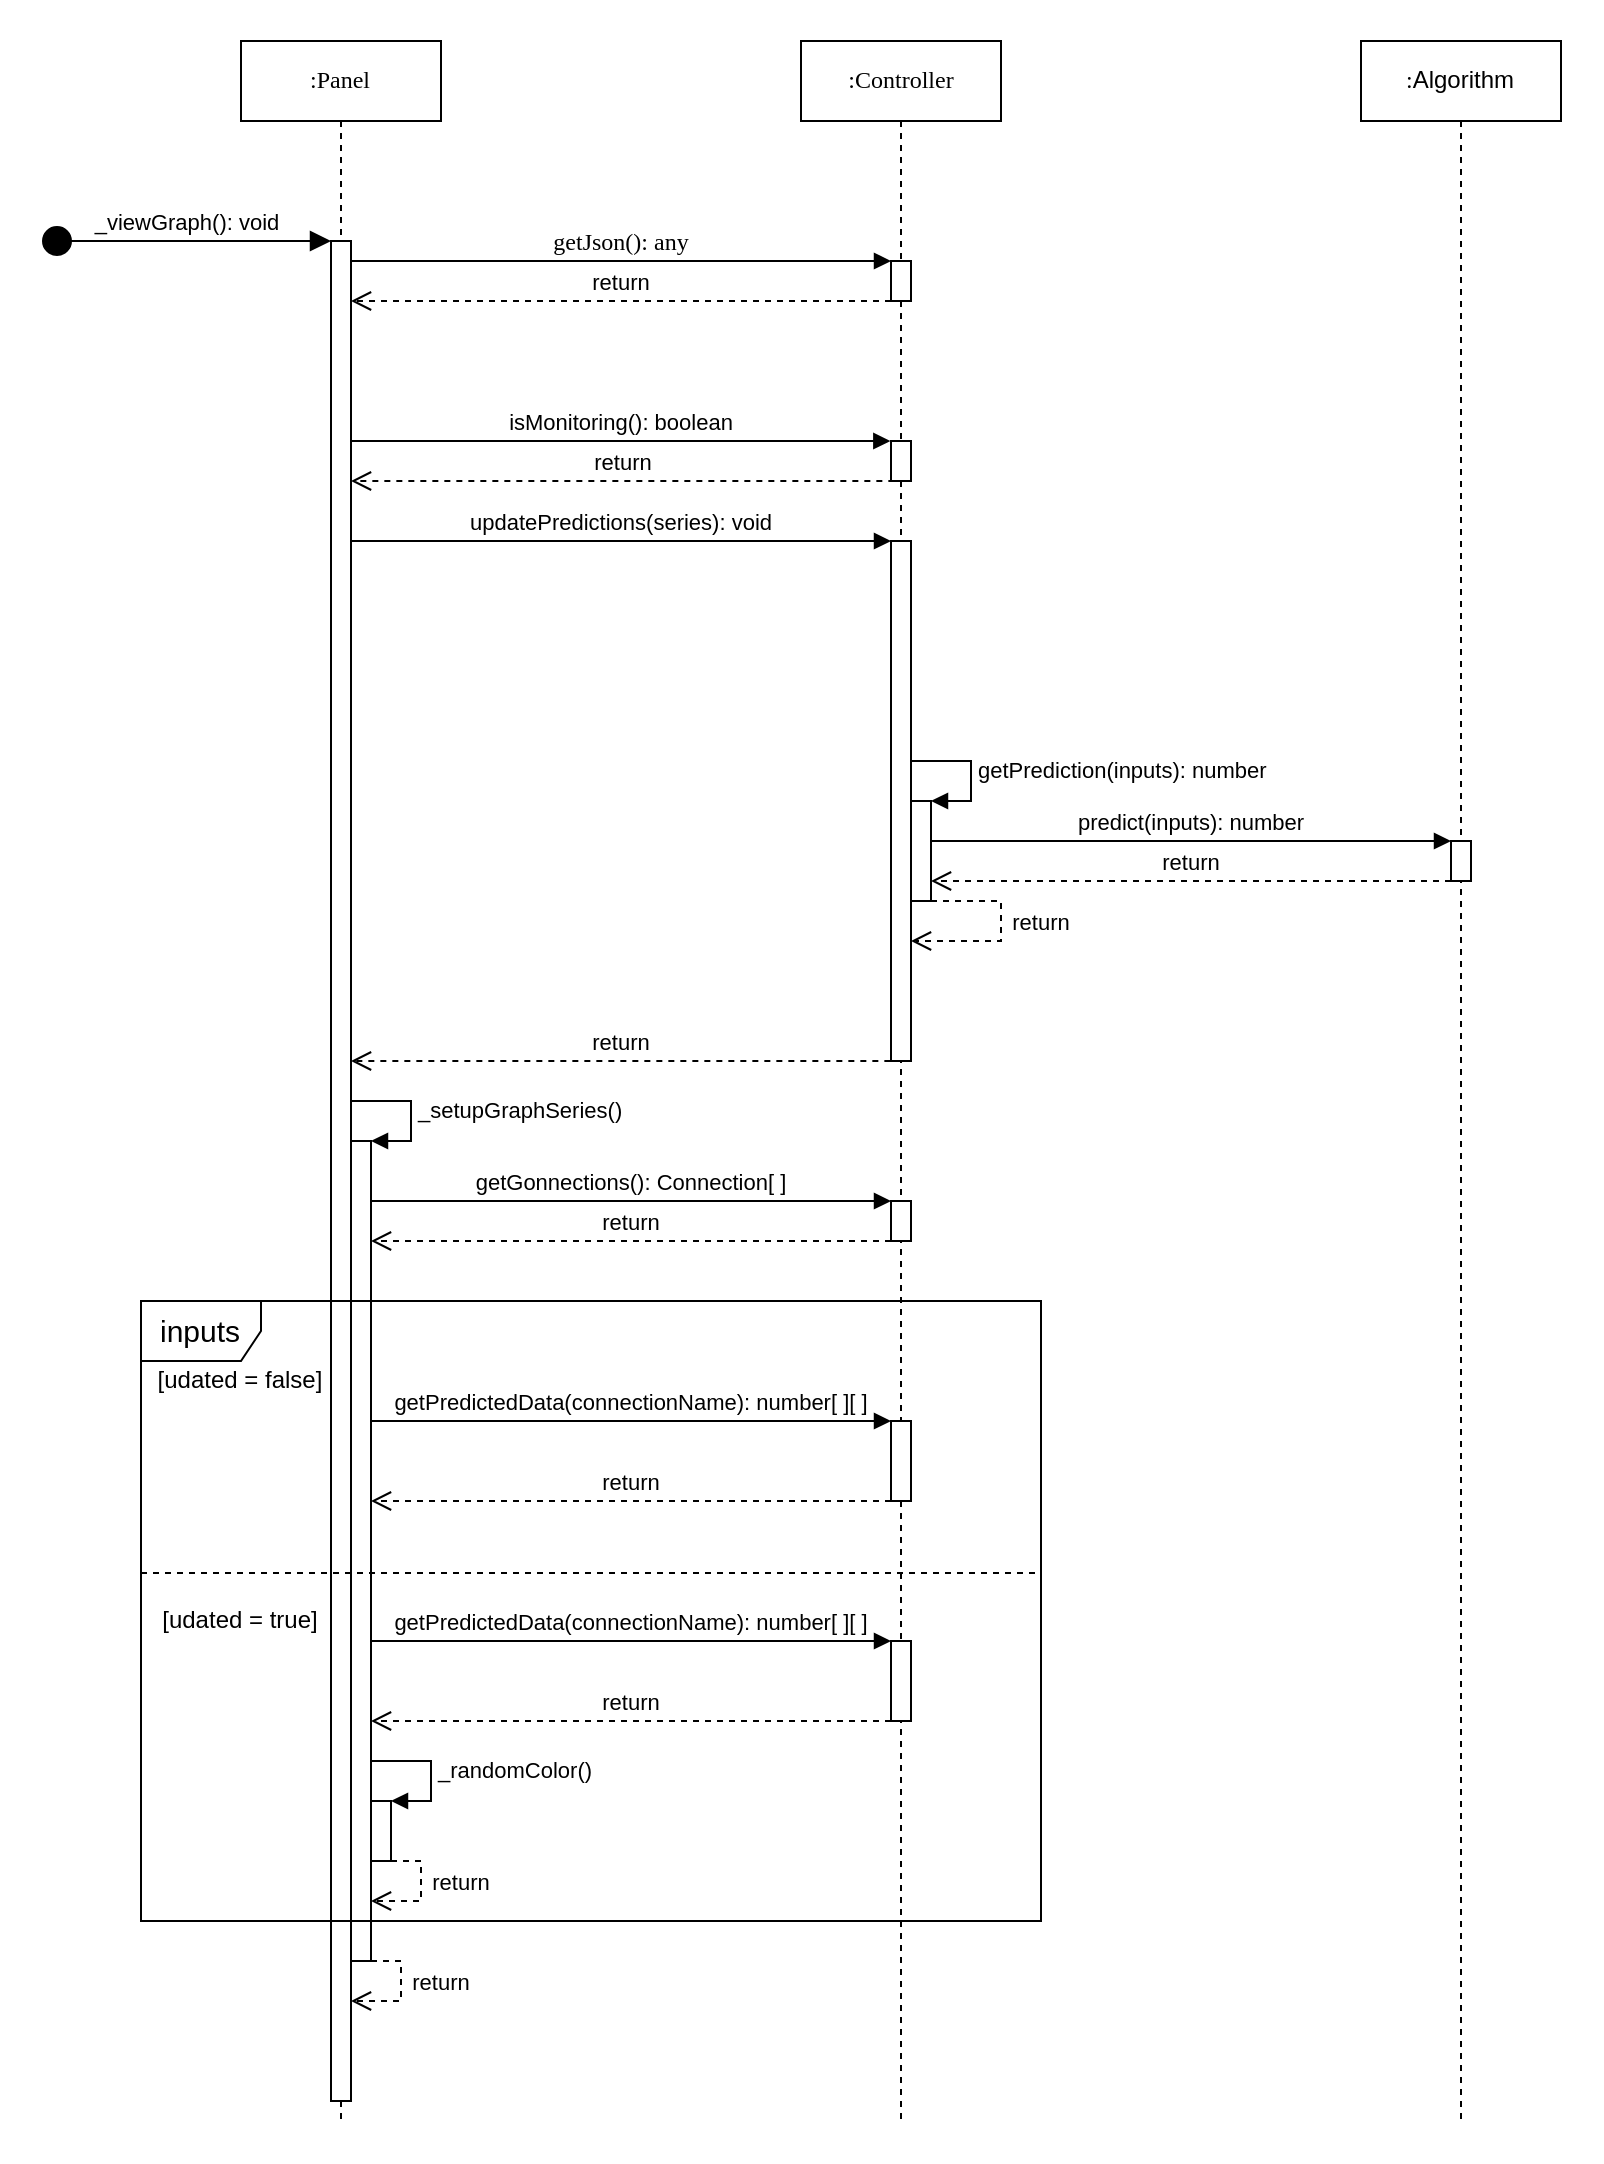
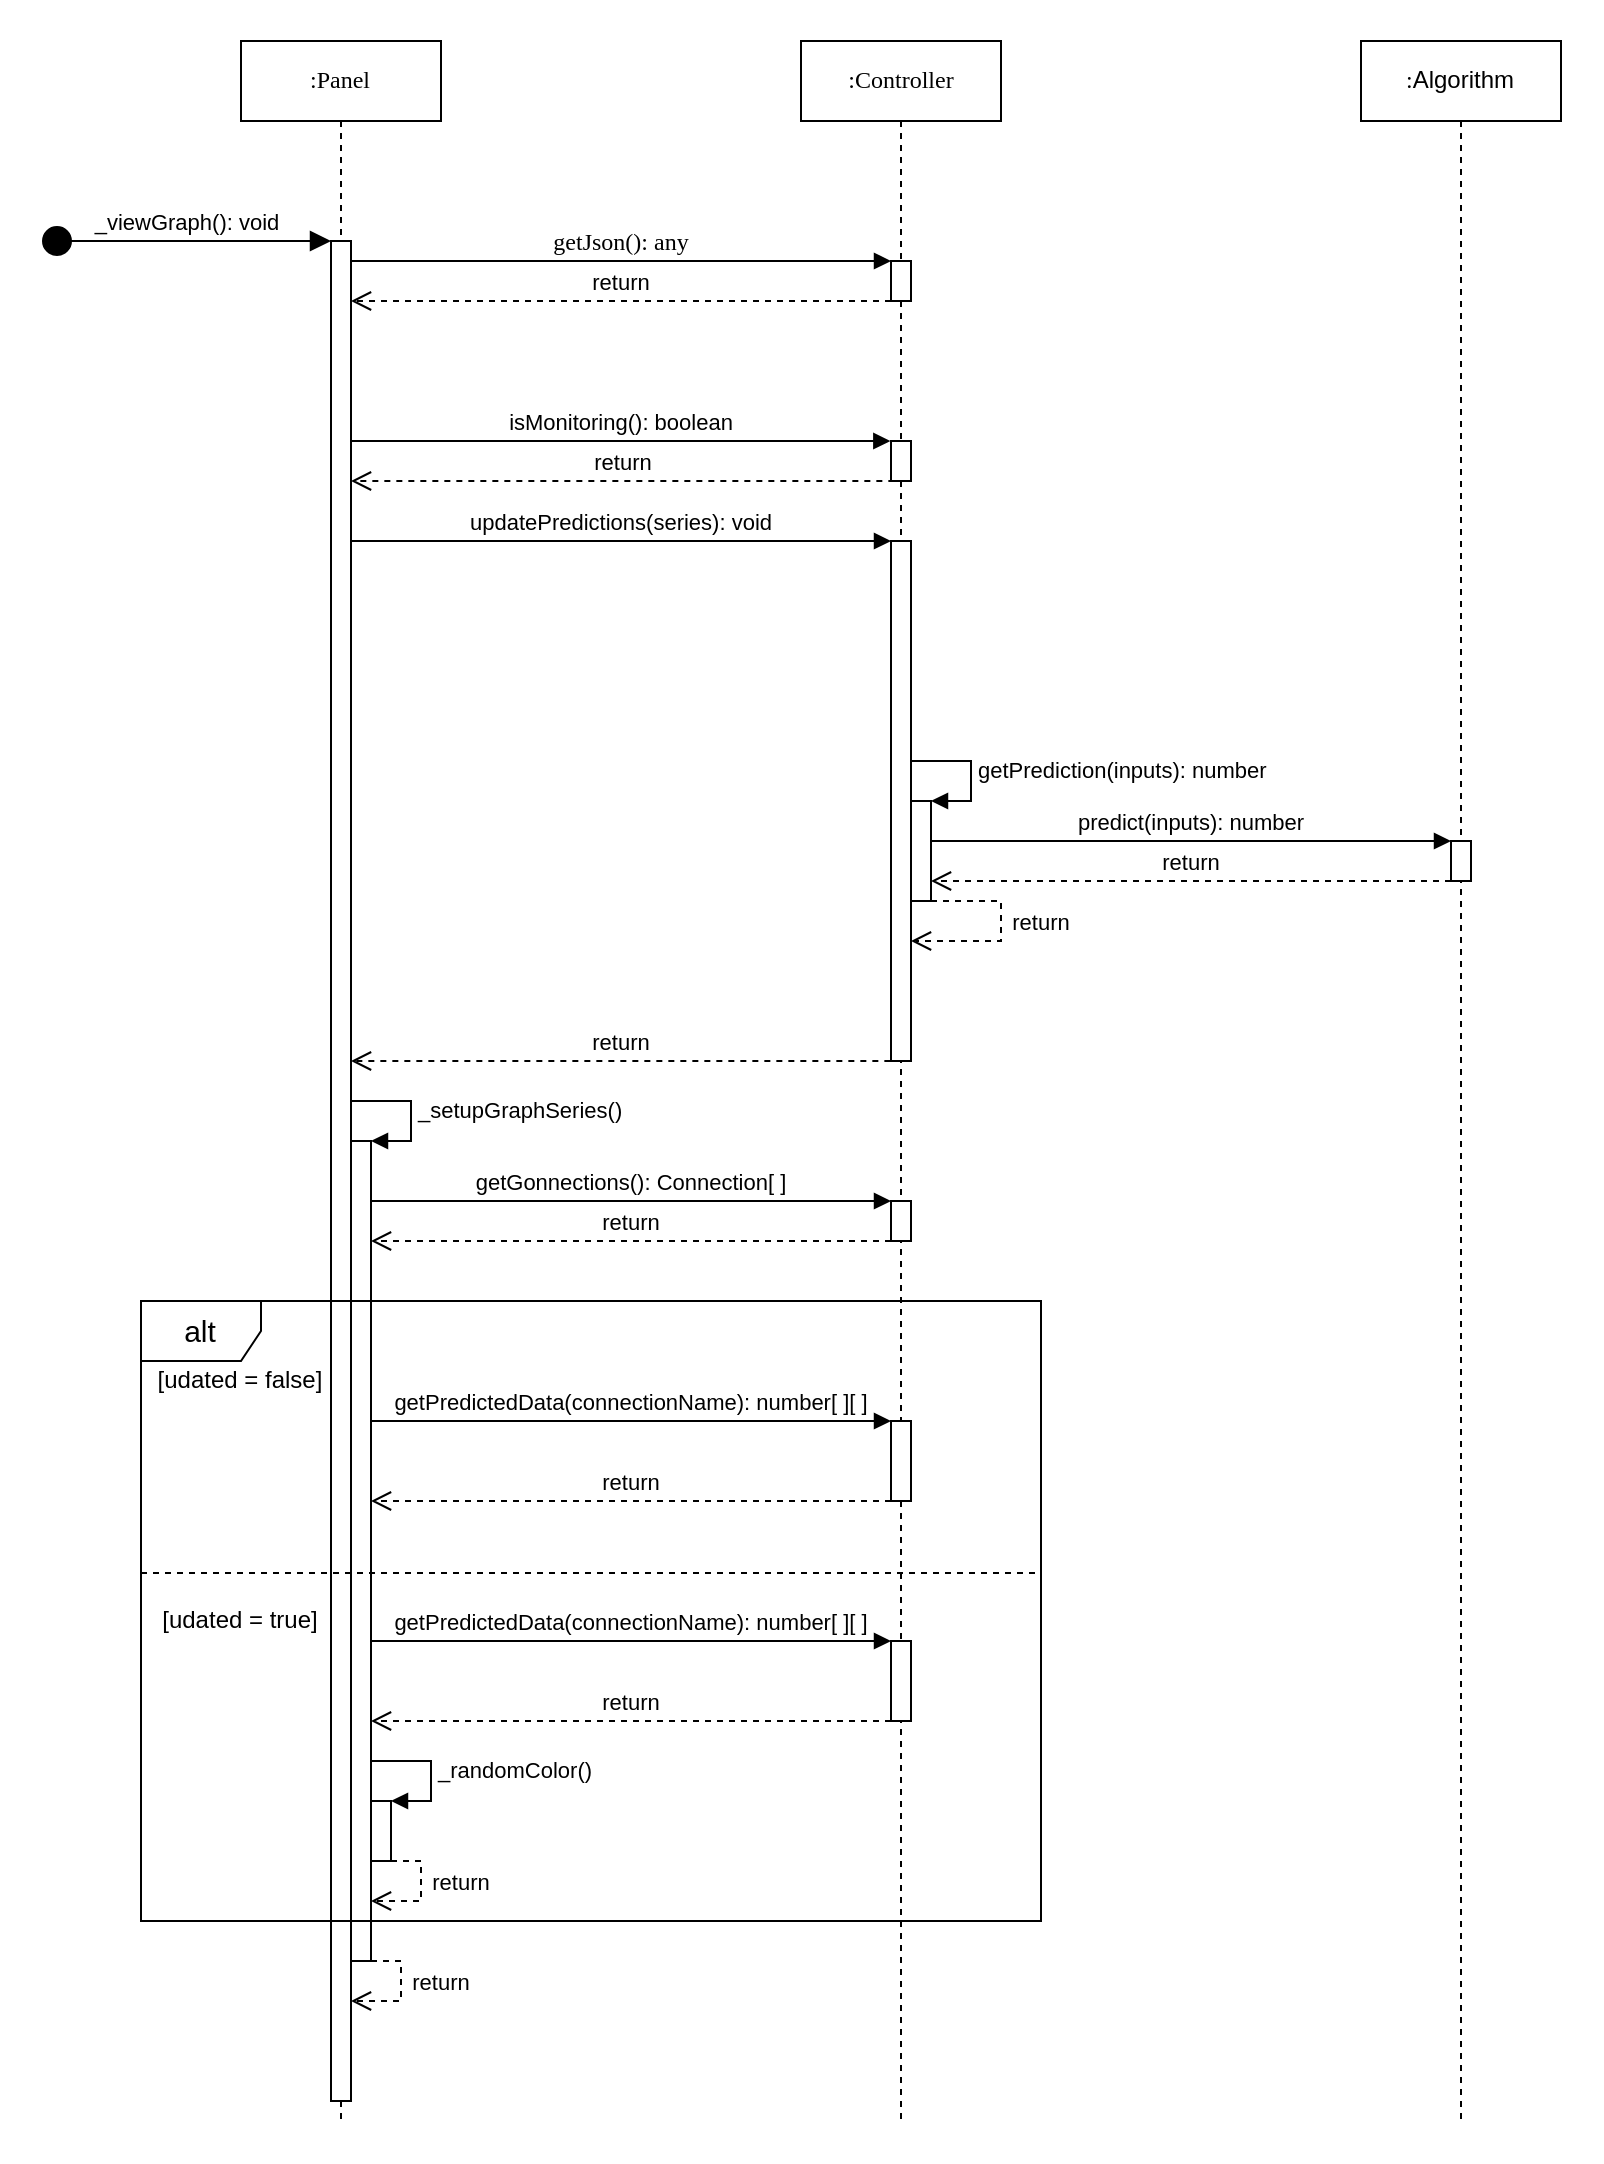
node "inputs": label "inputs" -> "alt"
